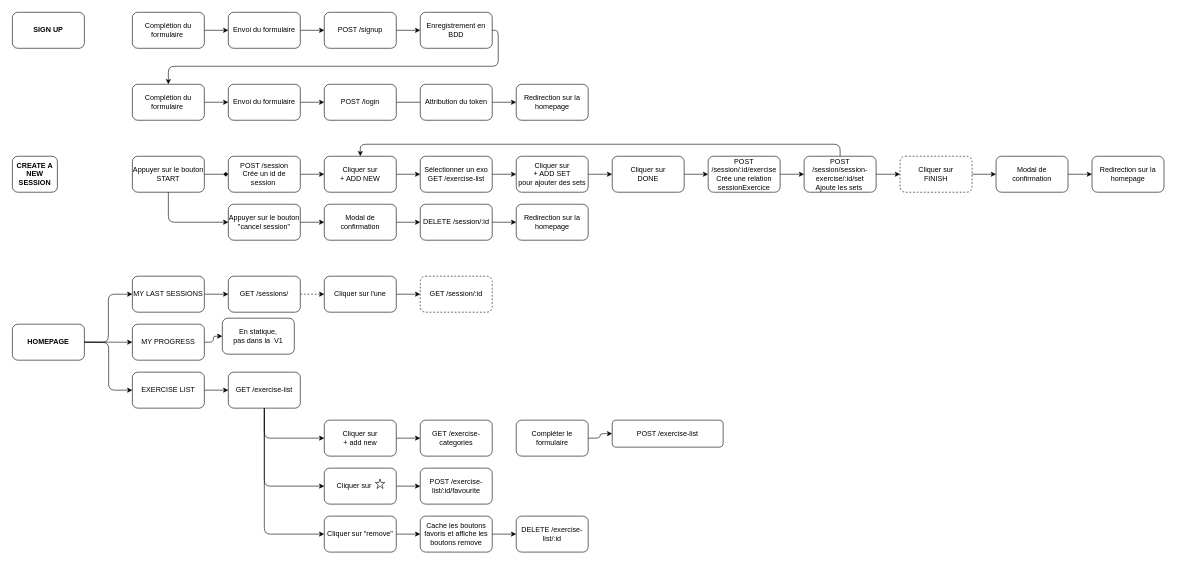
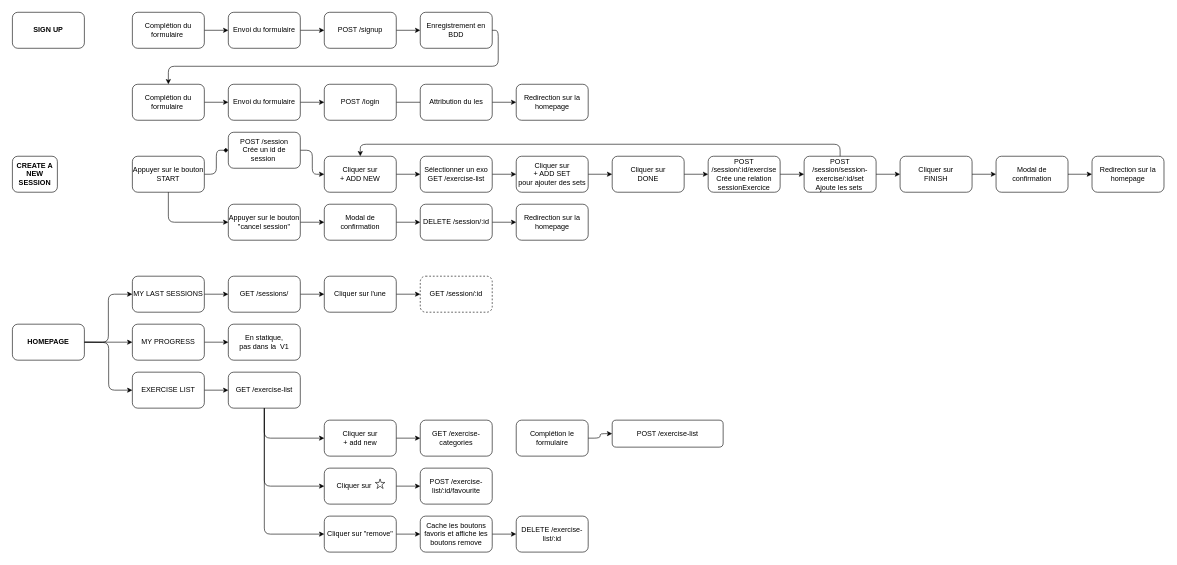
node "Attribution du token": label "Attribution du token" -> "Attribution du les"
node "POST /session Crée un id de session": moved (264, 174) -> (264, 150)
node "Cliquer sur FINISH": style dashed -> solid
edge "GET /sessions/" -> "Cliquer sur l'une": style dashed -> solid
node "En statique, pas dans la V1": moved (258, 336) -> (264, 342)
node "Compléter le formulaire": label "Compléter le formulaire" -> "Complétion le formulaire"
